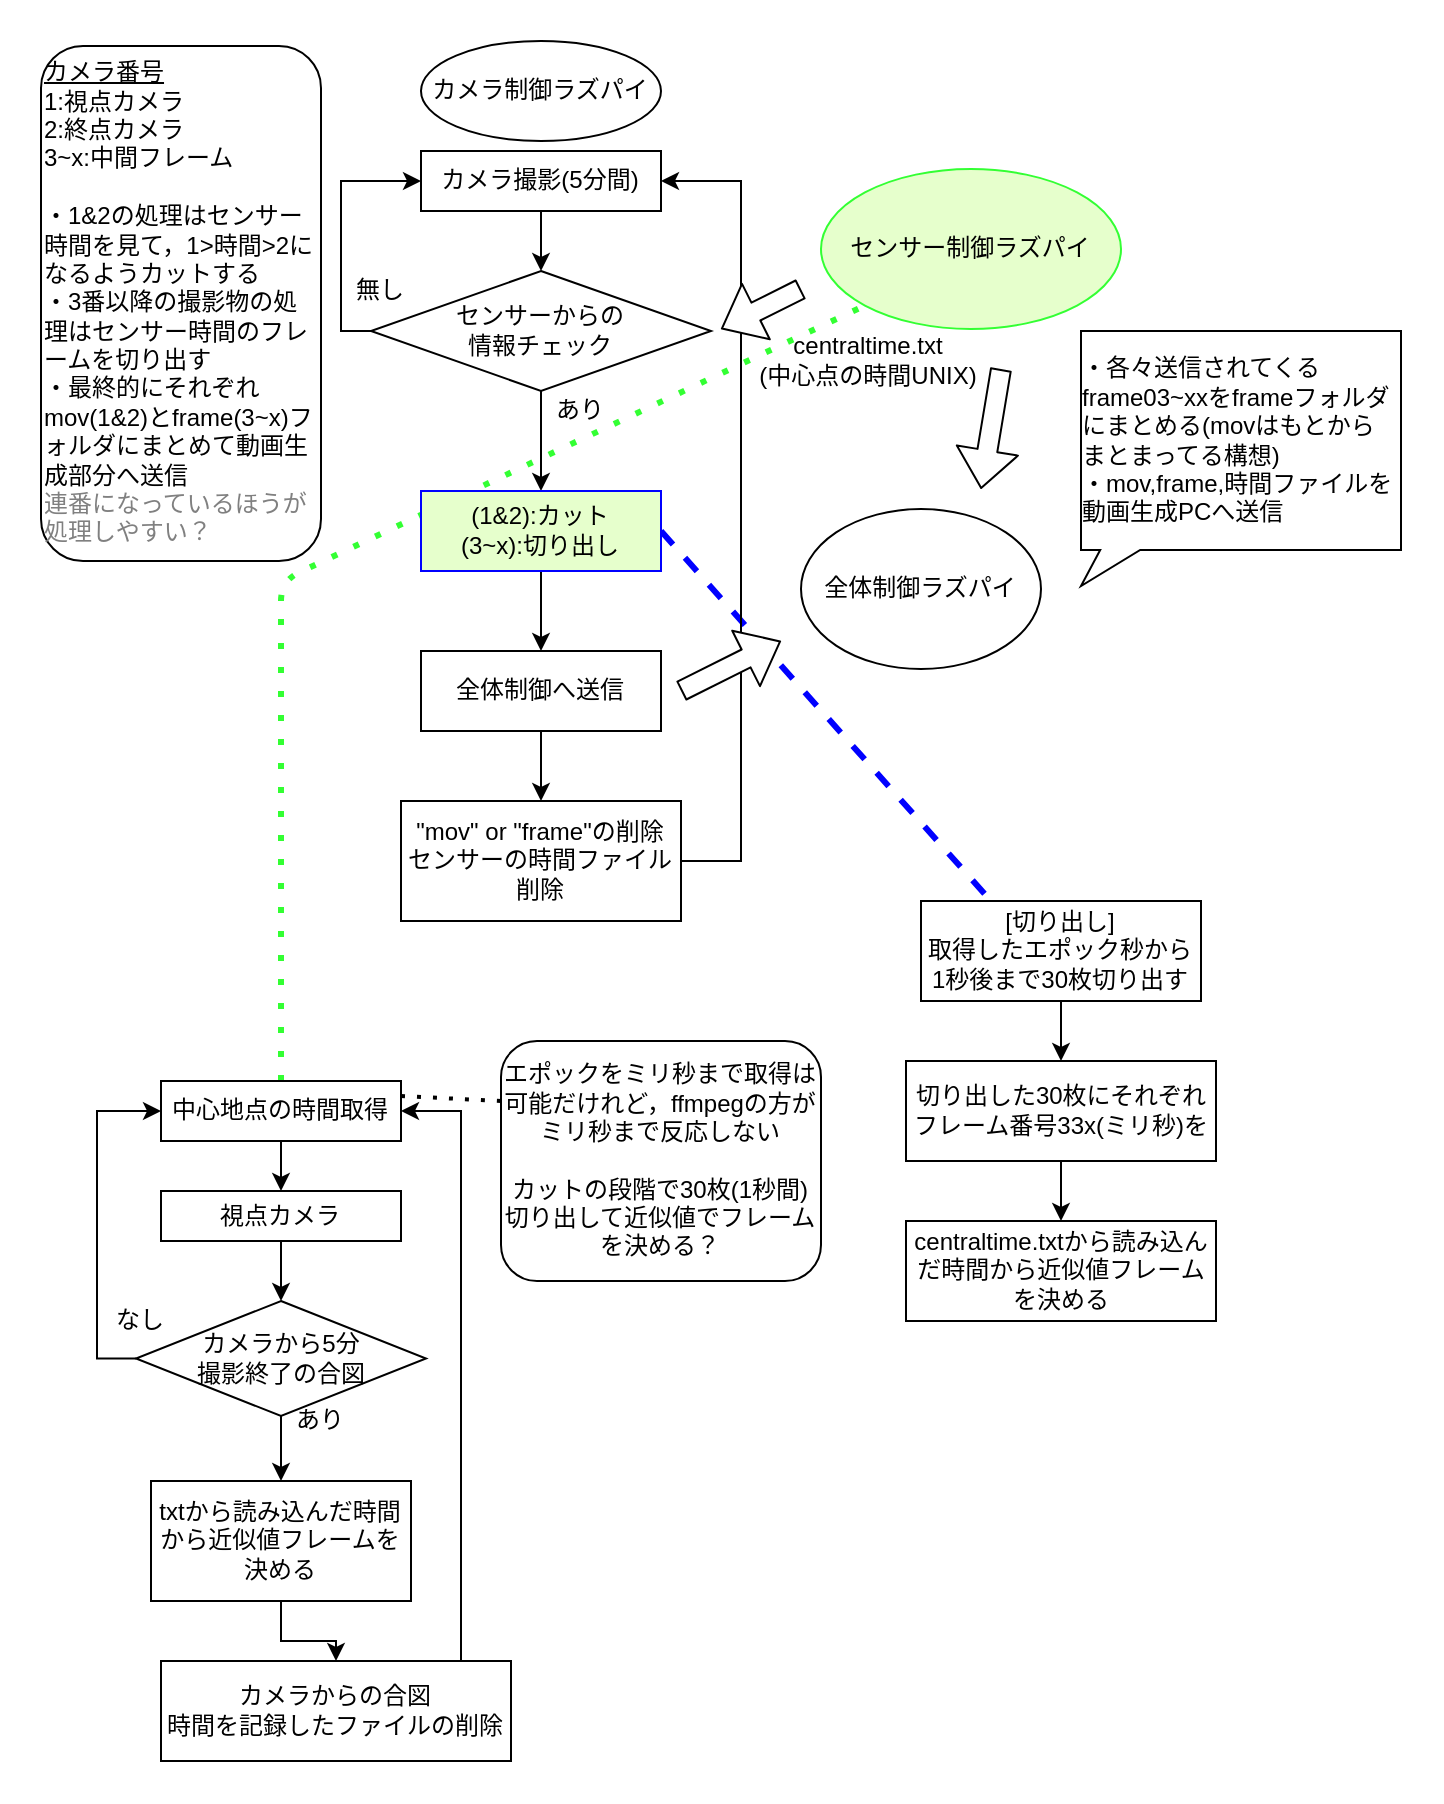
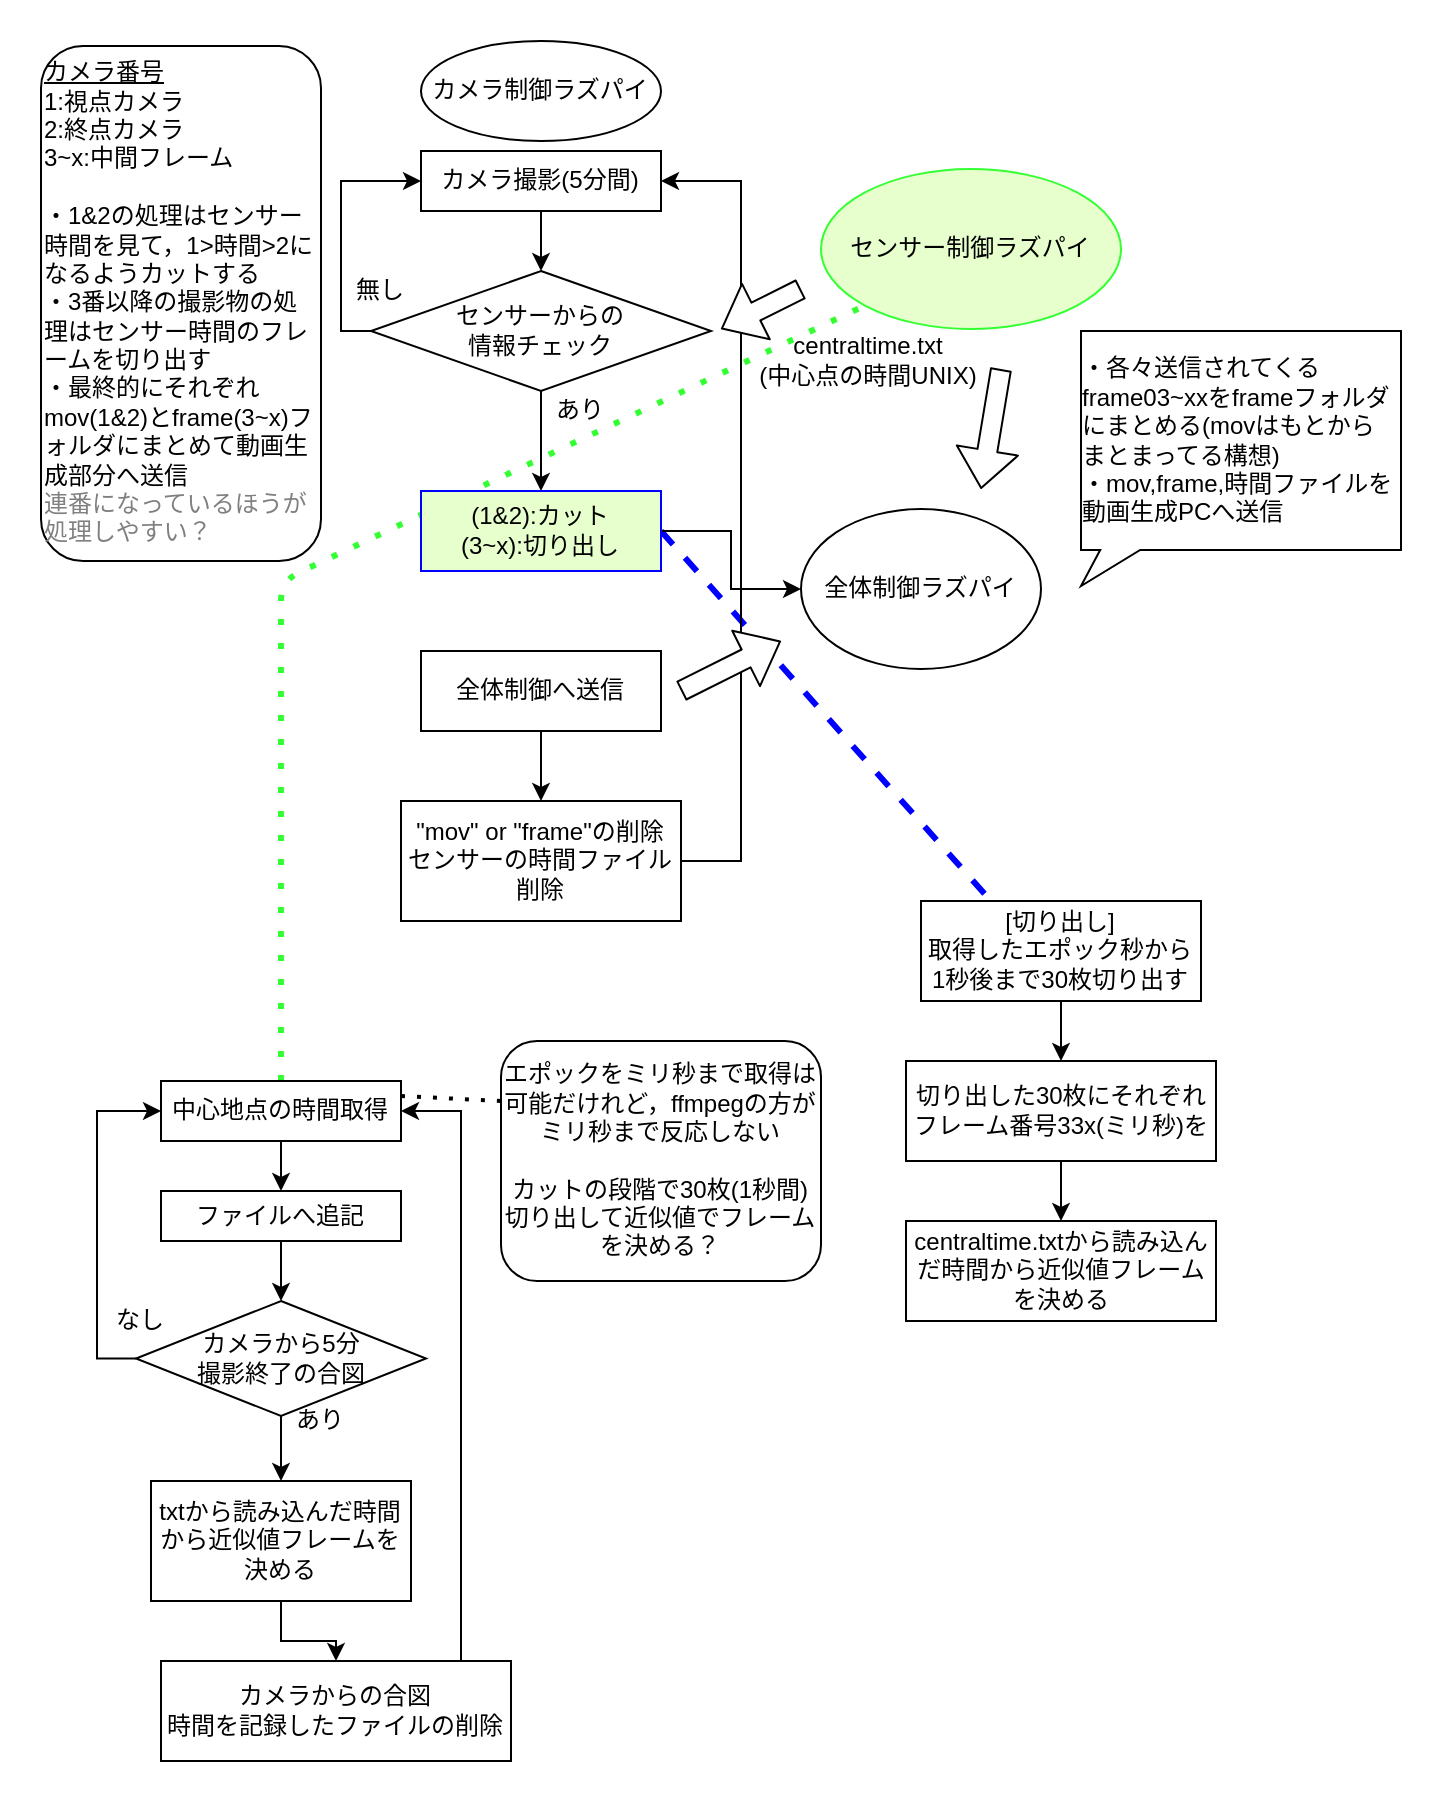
edge "(1&2):カット (3~x):切り出し" -> "全体制御へ送信": now "(1&2):カット (3~x):切り出し" -> "全体制御ラズパイ"
node "視点カメラ": label "視点カメラ" -> "ファイルへ追記"
